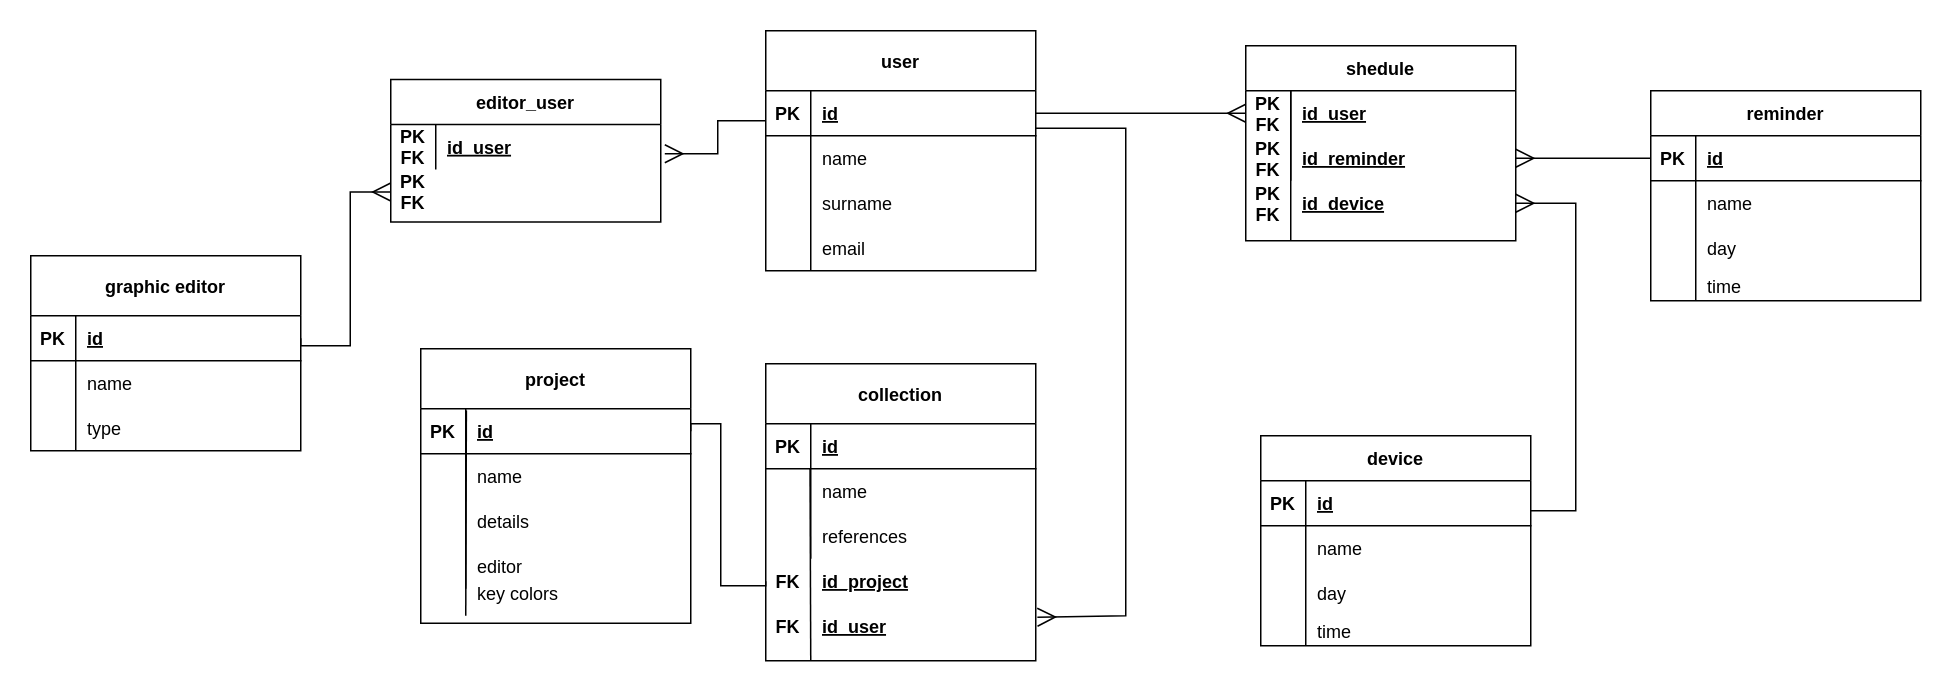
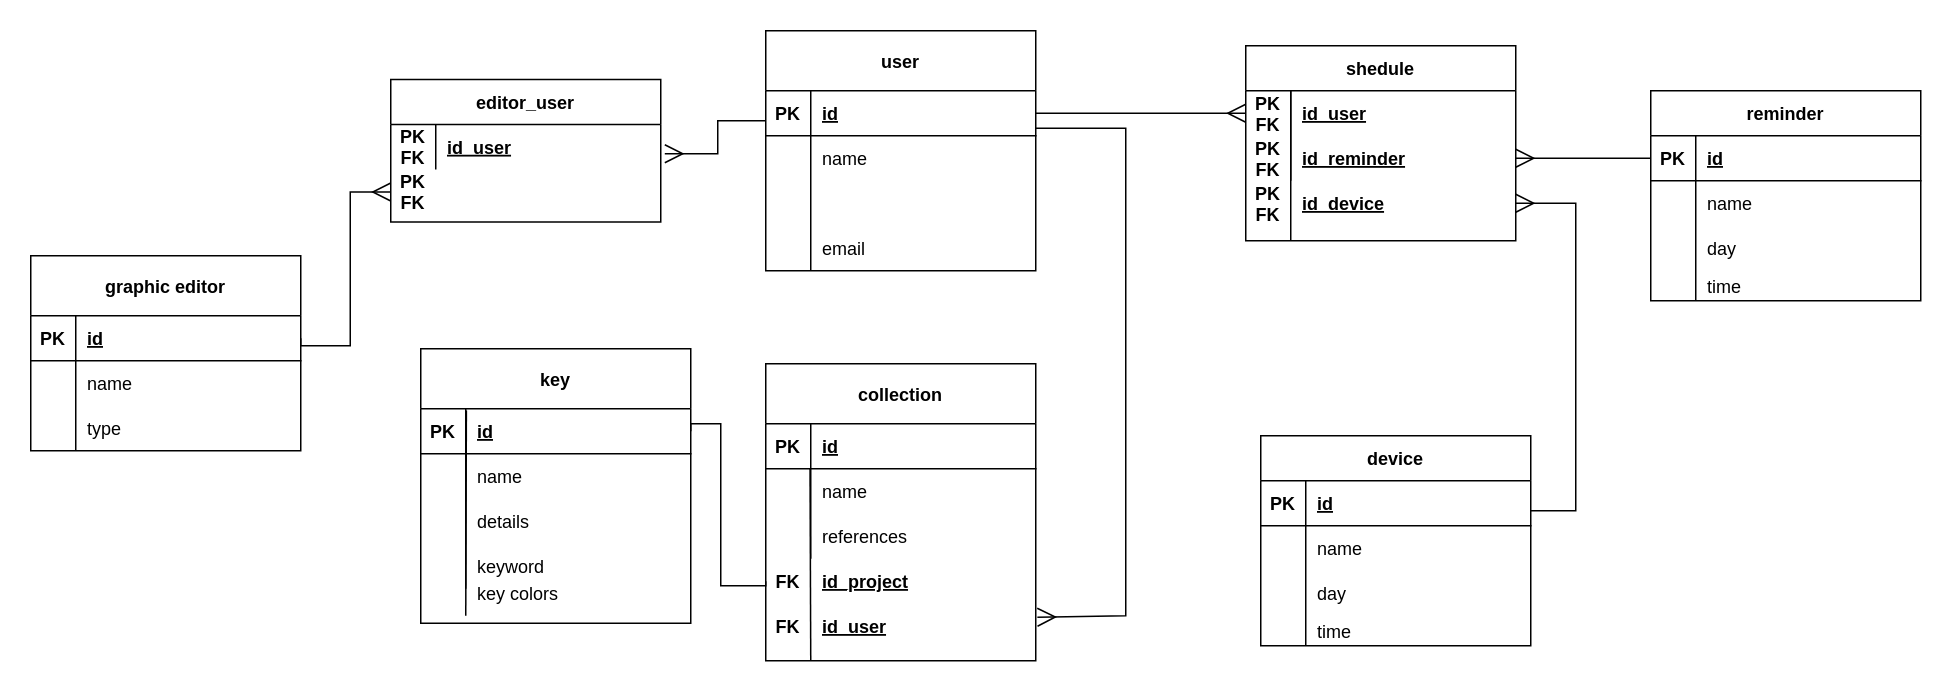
node "surname": removed
node "project": label "project" -> "key"
node "editor": label "editor" -> "keyword"
